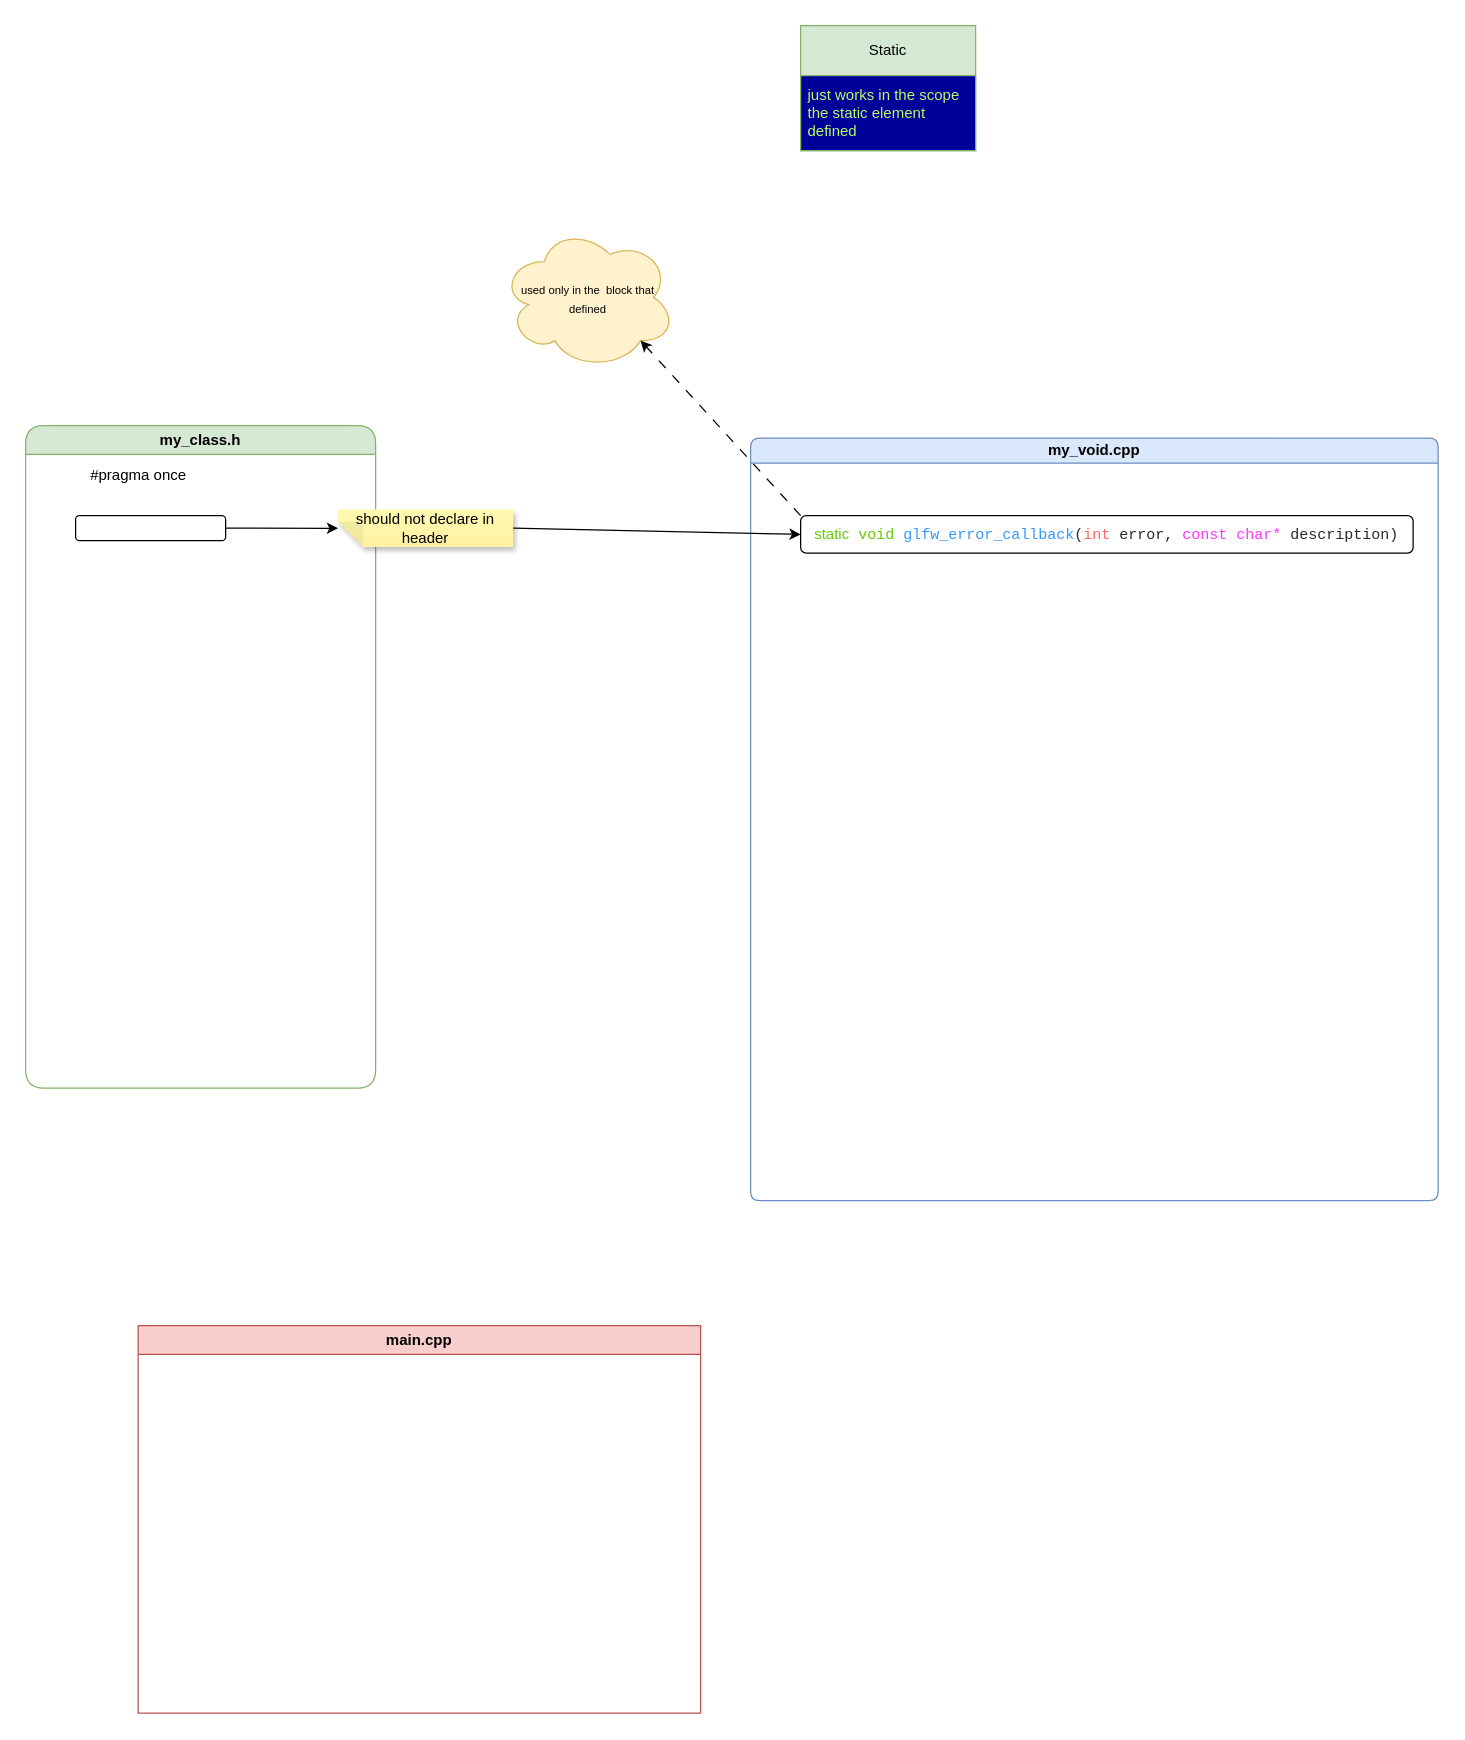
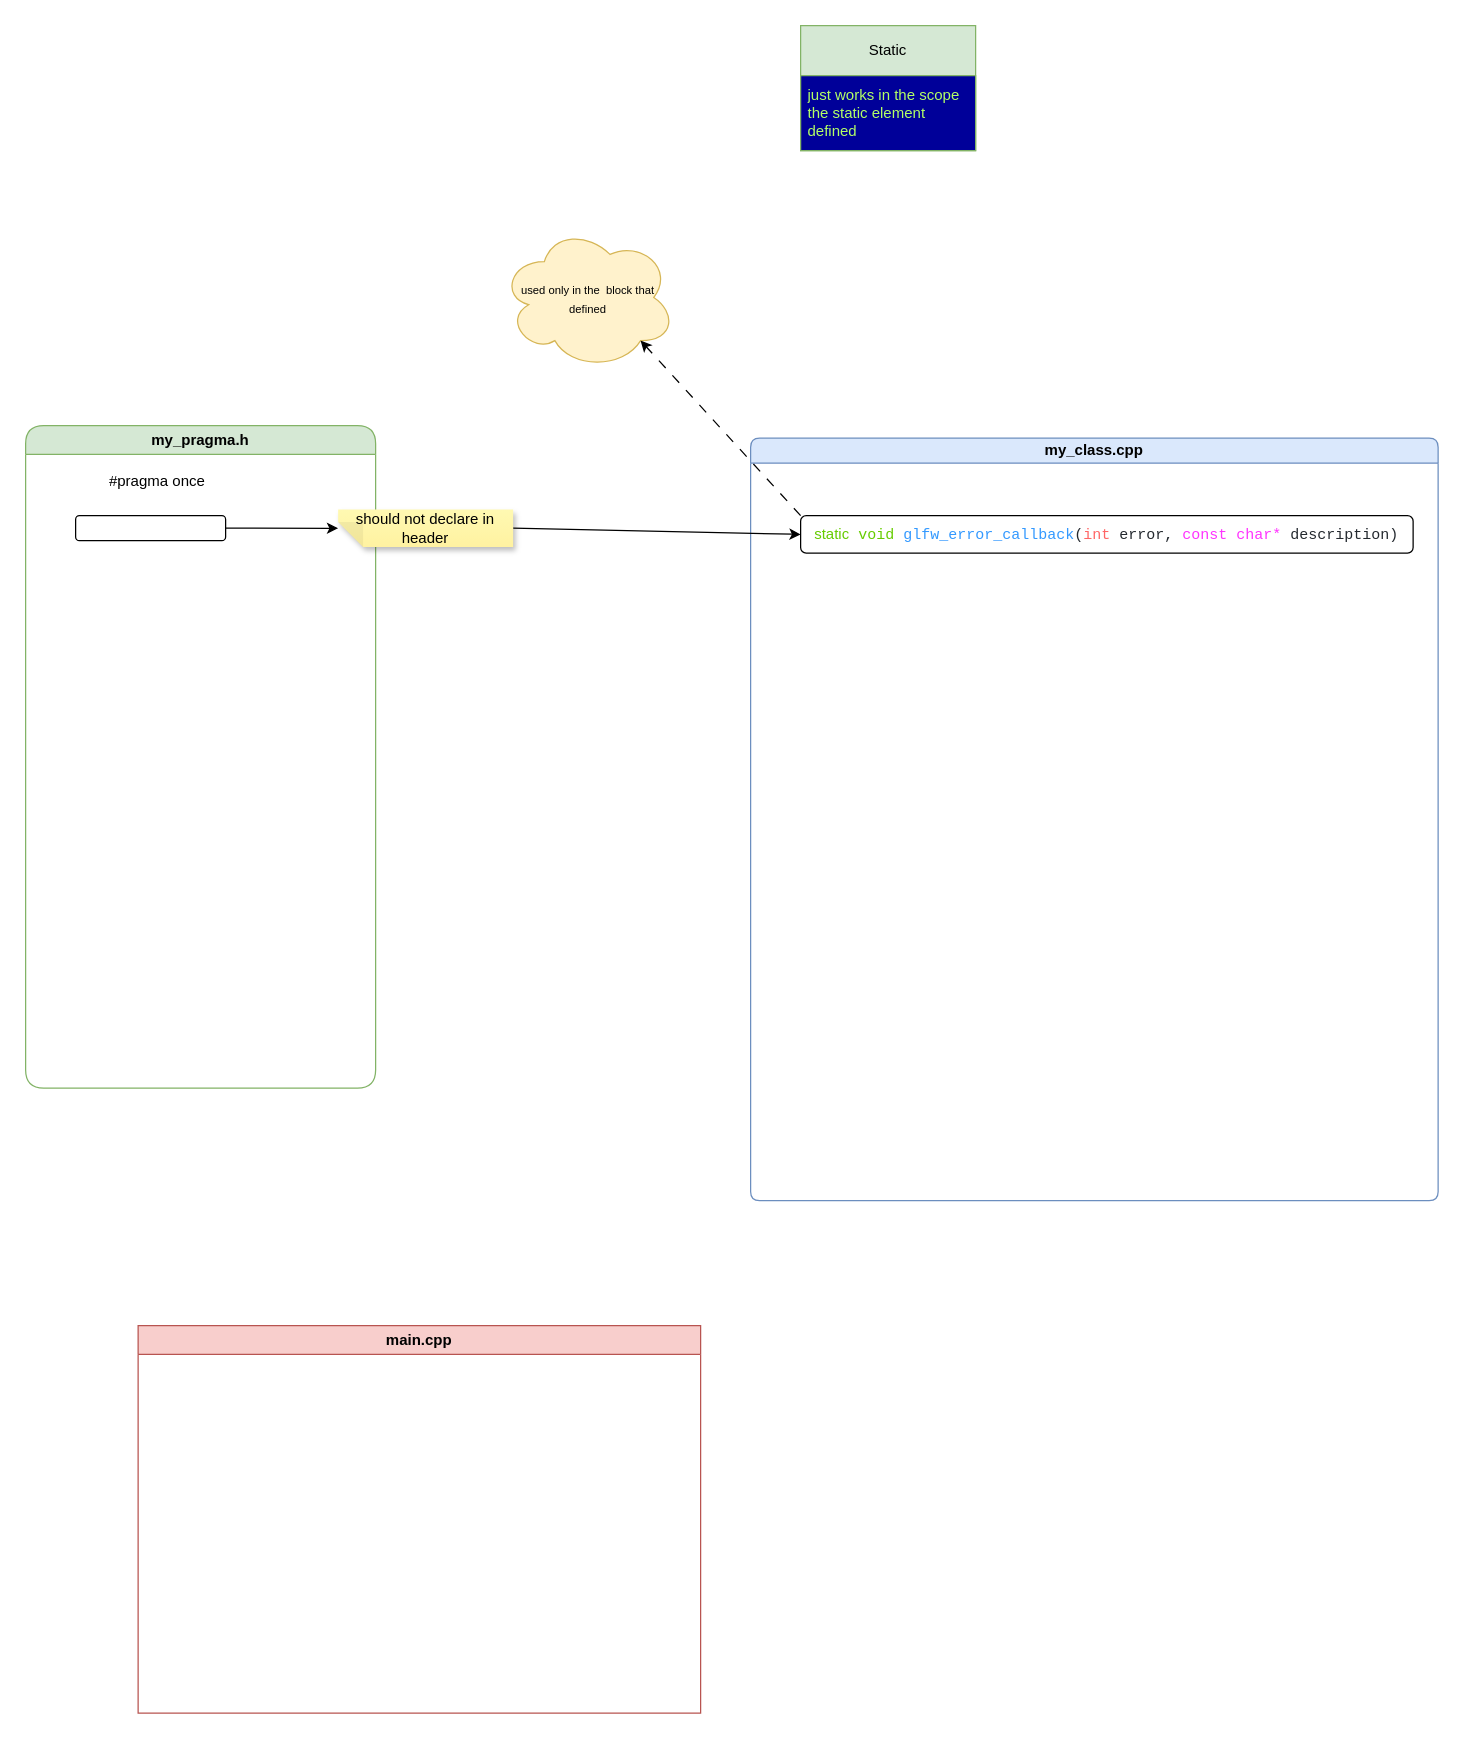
node "my_class.h": label "my_class.h" -> "my_pragma.h"
node "my_void.cpp": label "my_void.cpp" -> "my_class.cpp"
node "#pragma once": moved (138, 476) -> (157, 482)
